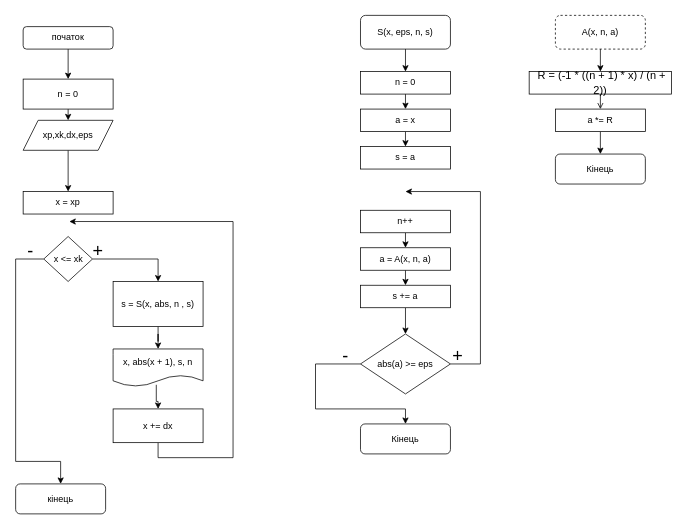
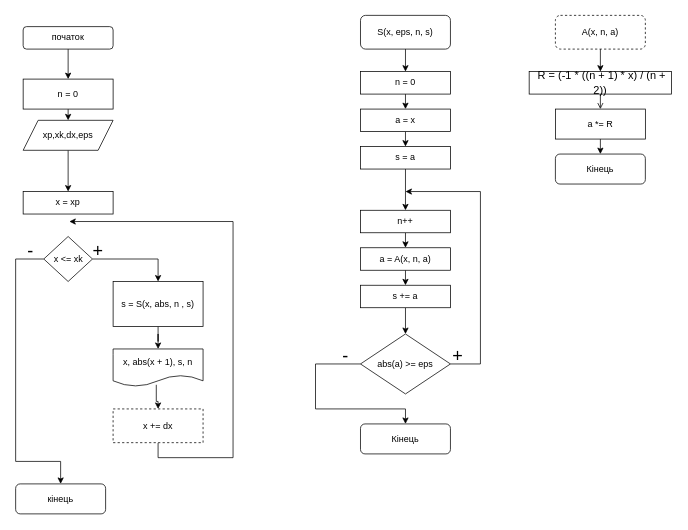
node "a *= R": size 90x23 -> 90x30
edge "s = a" -> "n++": added
node "x += dx": style solid -> dashed
